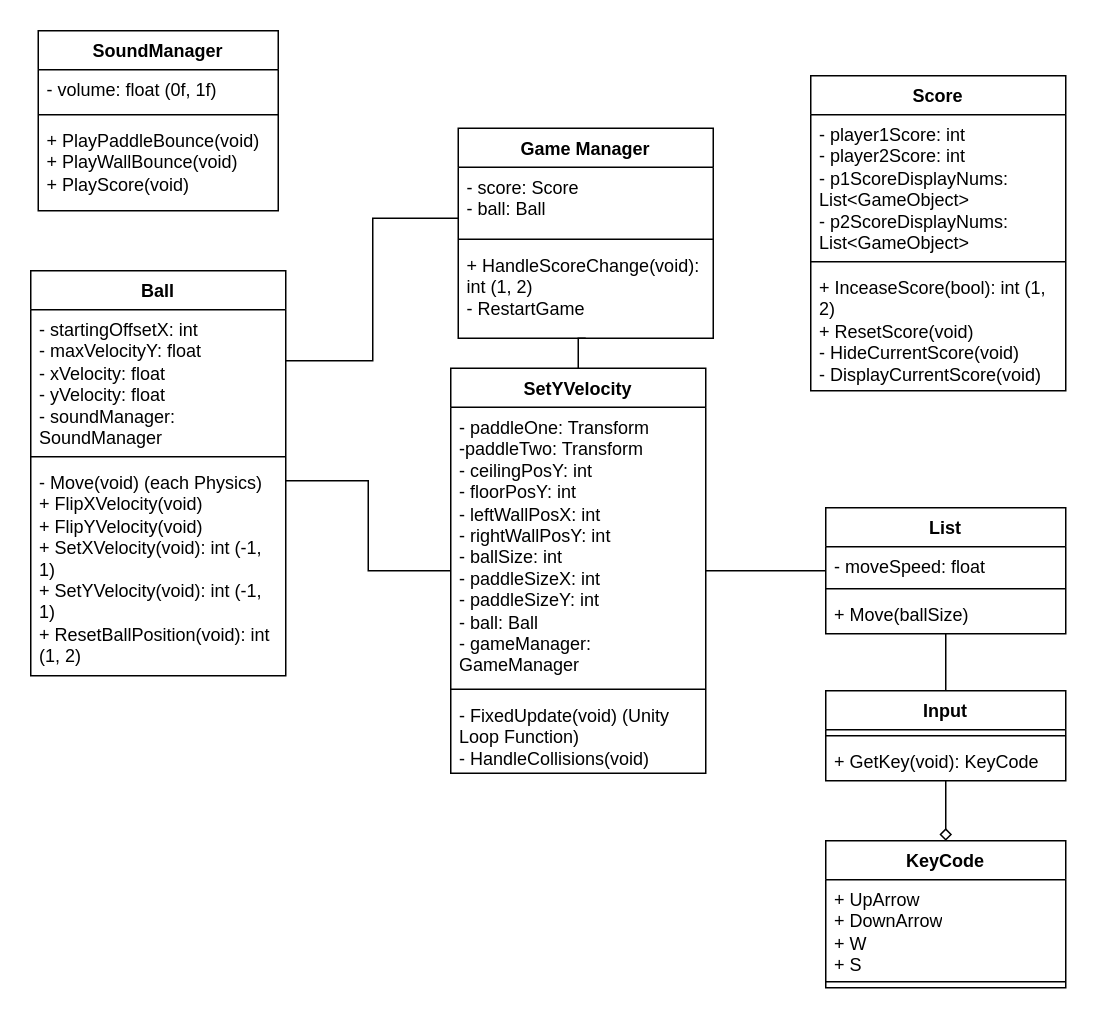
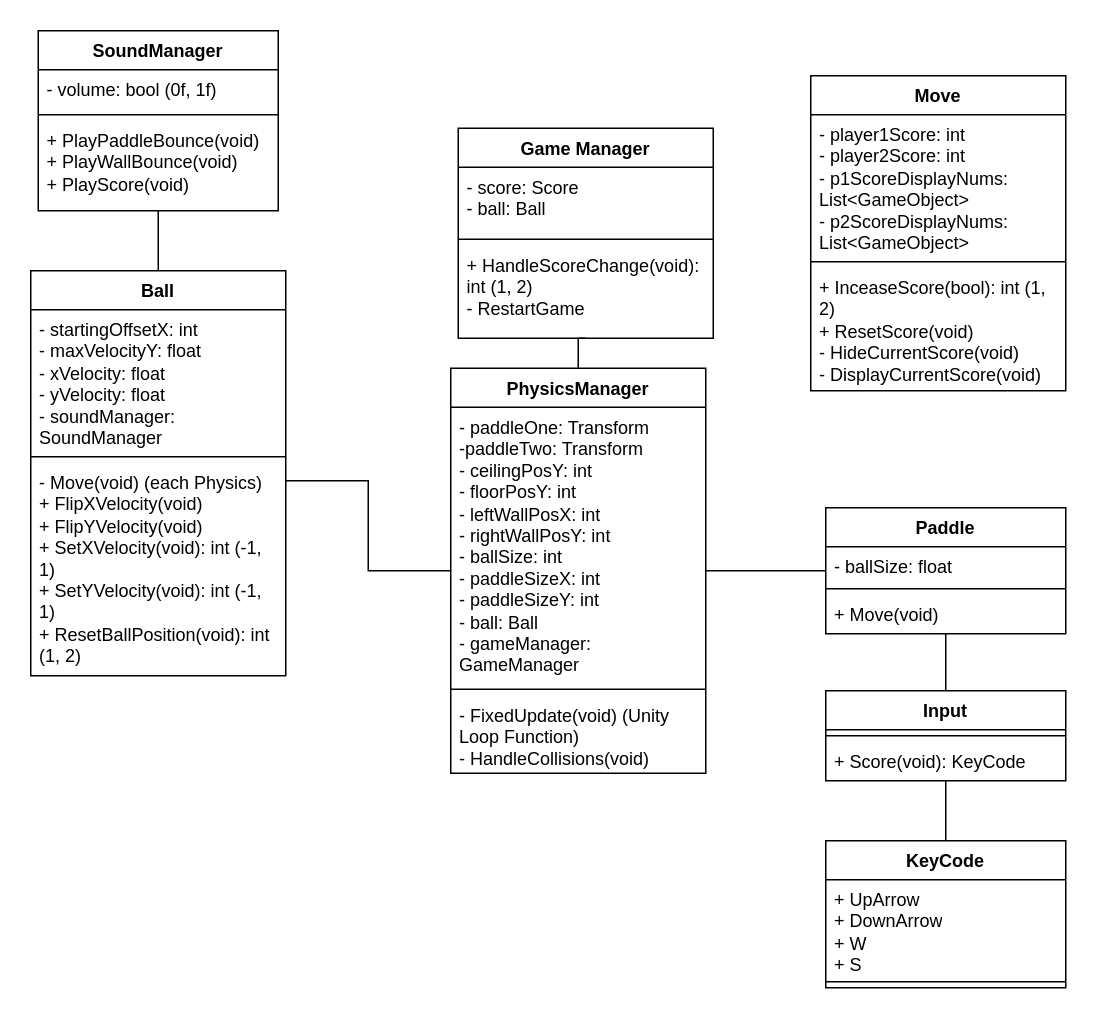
node "- volume: float (0f, 1f)": label "- volume: float (0f, 1f)" -> "- volume: bool (0f, 1f)"
node "Score": label "Score" -> "Move"
edge "SoundManager" -- "Ball": added
edge "Game Manager" -- "Ball": removed
node "SetYVelocity": label "SetYVelocity" -> "PhysicsManager"
node "List": label "List" -> "Paddle"
node "- moveSpeed: float": label "- moveSpeed: float" -> "- ballSize: float"
node "+ Move(ballSize)": label "+ Move(ballSize)" -> "+ Move(void)"
node "+ GetKey(void): KeyCode": label "+ GetKey(void): KeyCode" -> "+ Score(void): KeyCode"
edge "Input" -> "KeyCode": arrowhead diamond -> none
